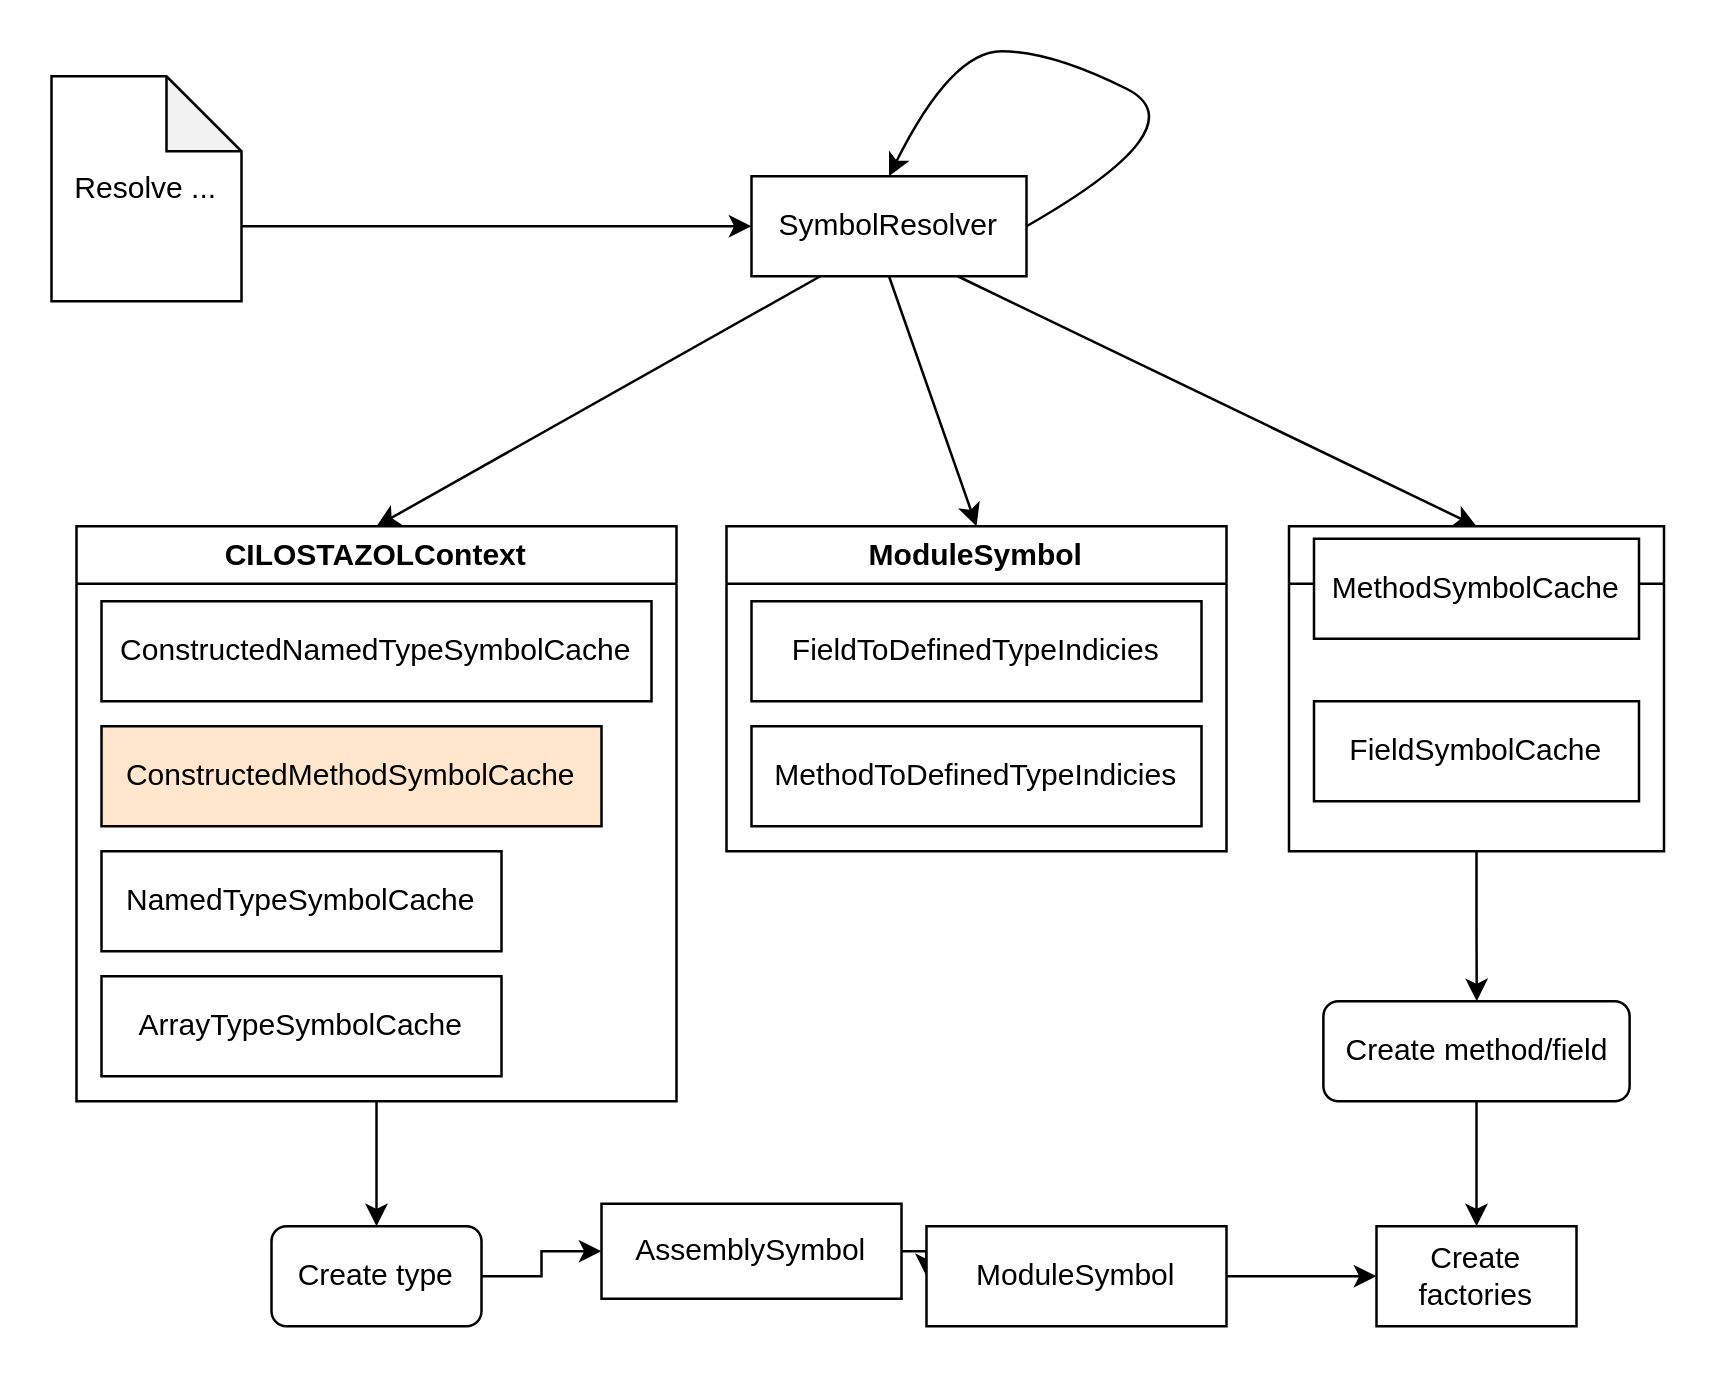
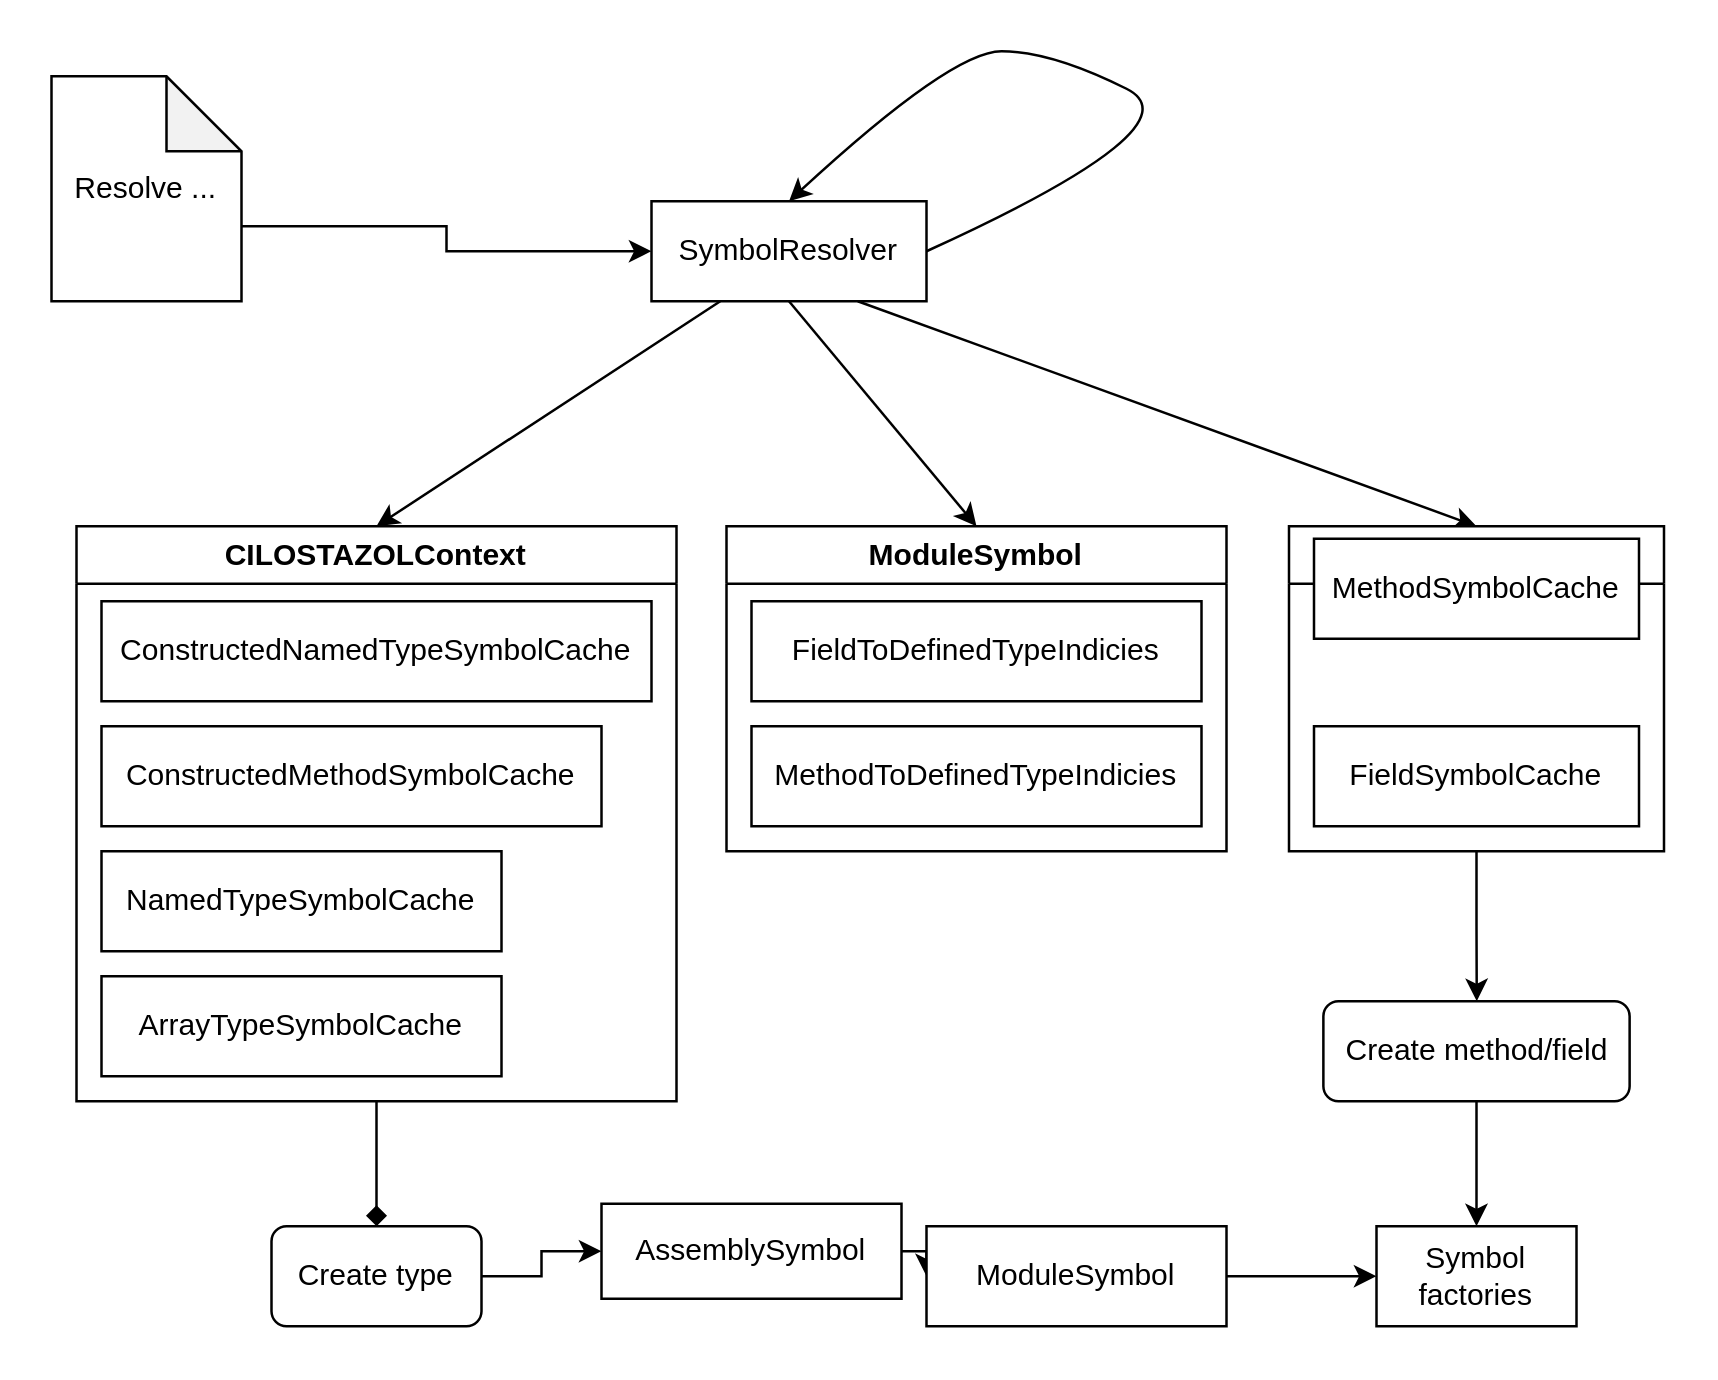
node "SymbolResolver": moved (889, 226) -> (789, 251)
node "FieldSymbolCache": moved (1476, 751) -> (1476, 776)
node "ConstructedMethodSymbolCache": fillcolor #ffe6cc -> #ffffff
edge "CILOSTAZOLContext" -> "Create type": arrowhead classic -> diamond
node "Create factories": label "Create factories" -> "Symbol factories"
